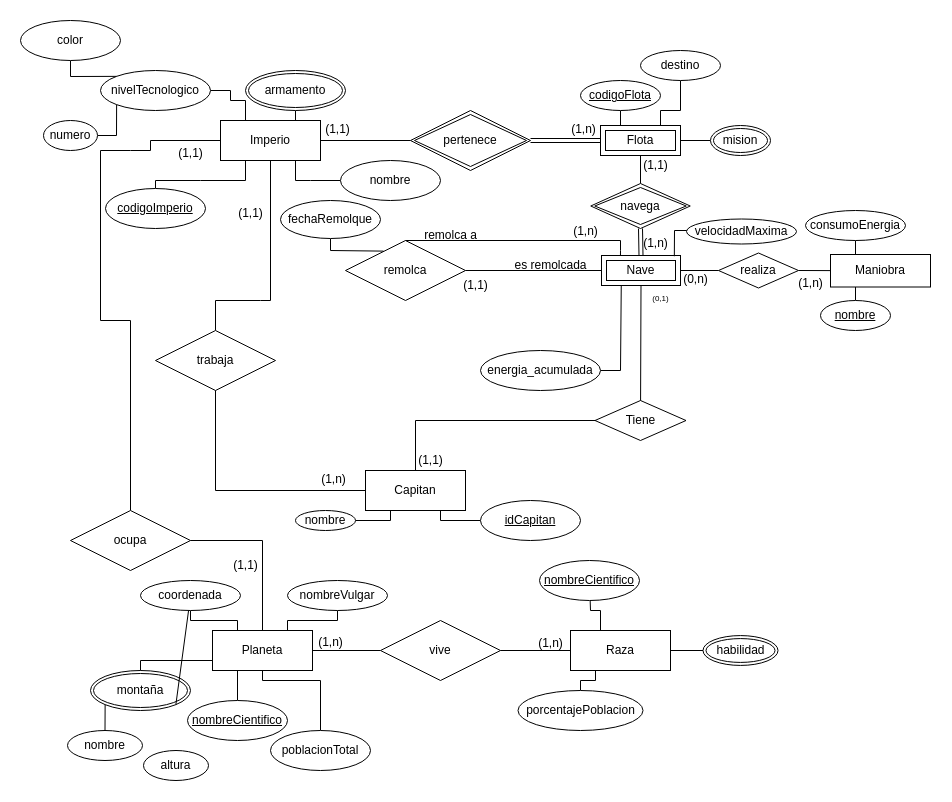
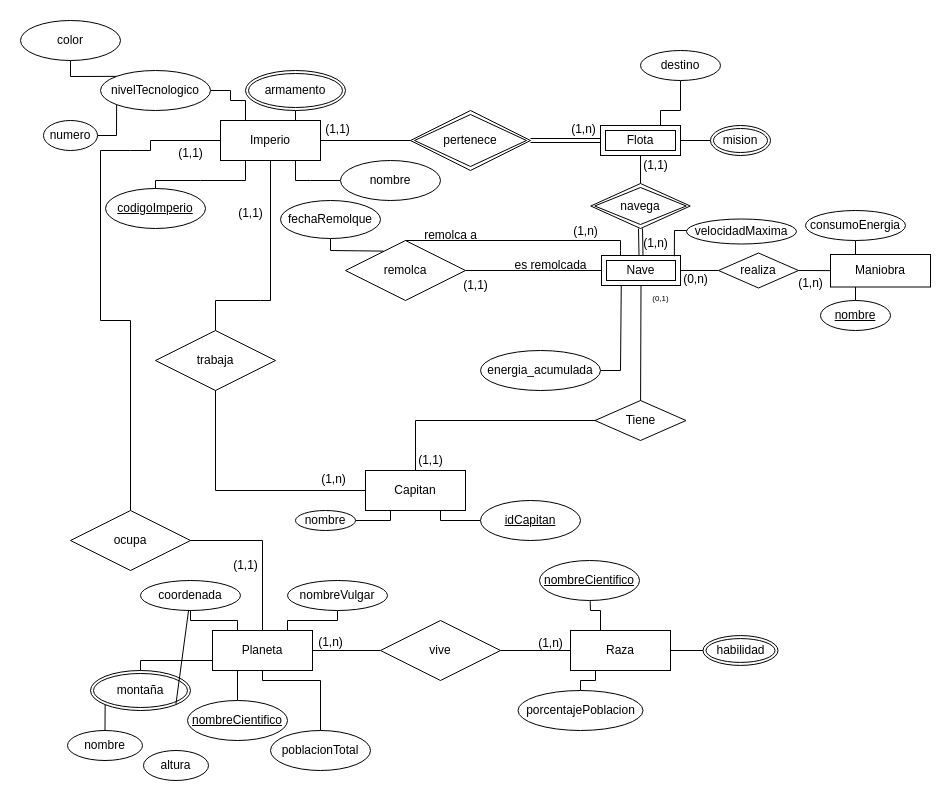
node "codigoFlota": removed
edge "codigoFlota" -- "Flota": removed
